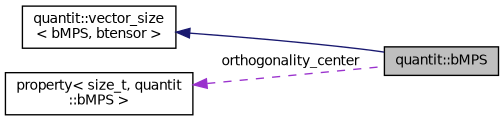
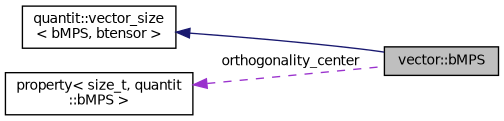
node "quantit::bMPS": label "quantit::bMPS" -> "vector::bMPS"
